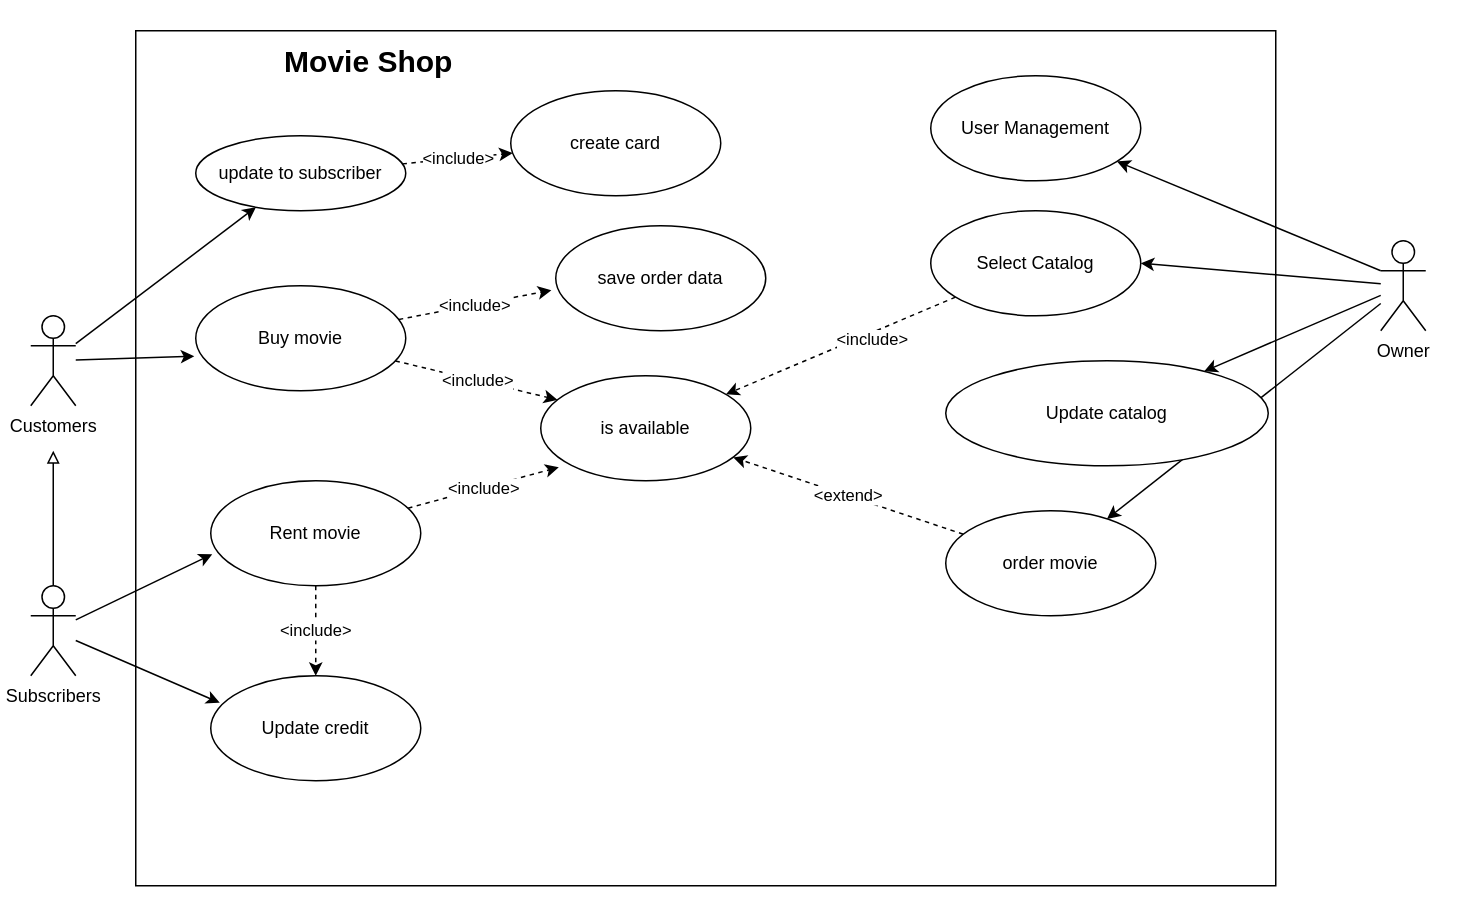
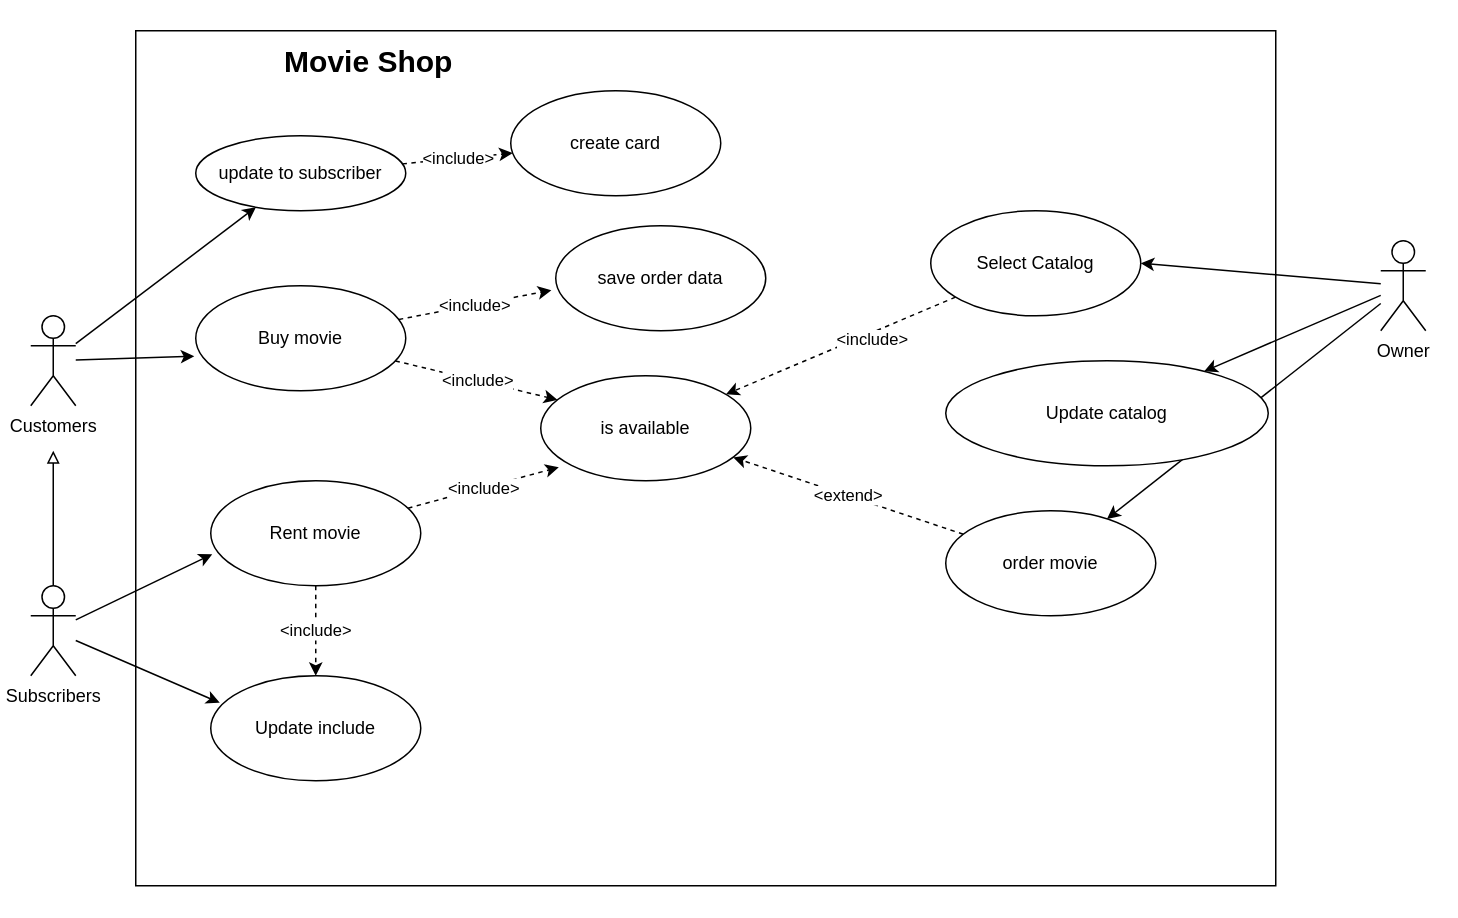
node "User Management": removed
edge "Owner" -> "User Management": removed
node "Update credit": label "Update credit" -> "Update include"
